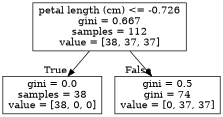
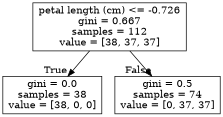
node "gini = 0.5 gini = 74 value = [0, 37, 37]": label "gini = 0.5 gini = 74 value = [0, 37, 37]" -> "gini = 0.5 samples = 74 value = [0, 37, 37]"
